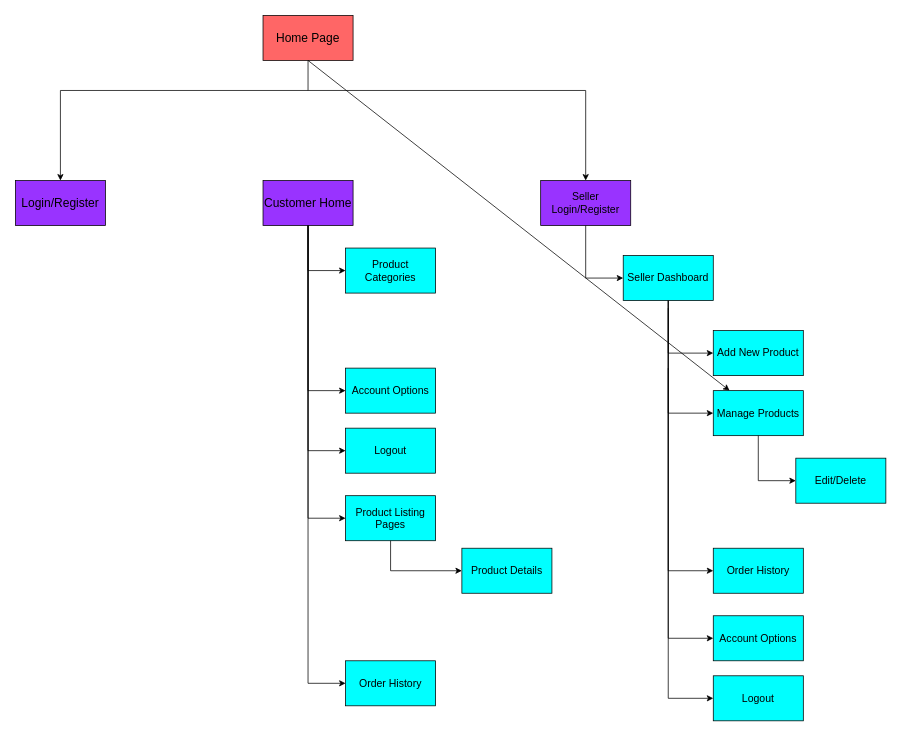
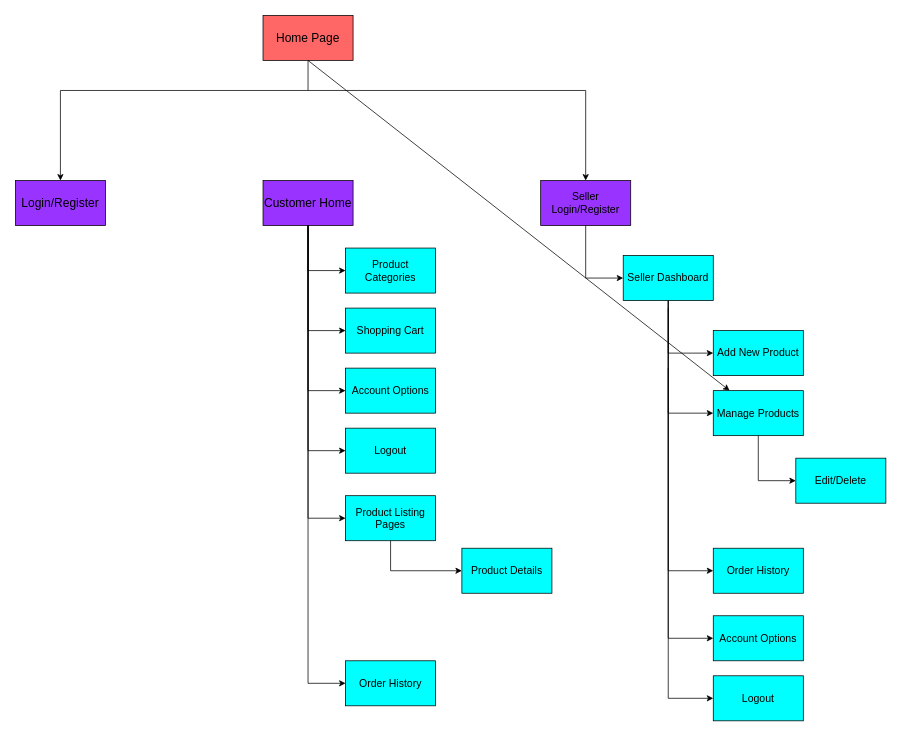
edge "Customer Home" -> "Shopping Cart": added
node "Shopping Cart": added
